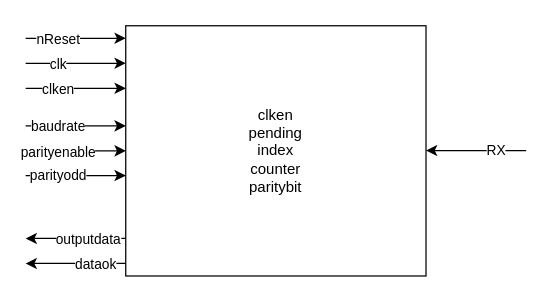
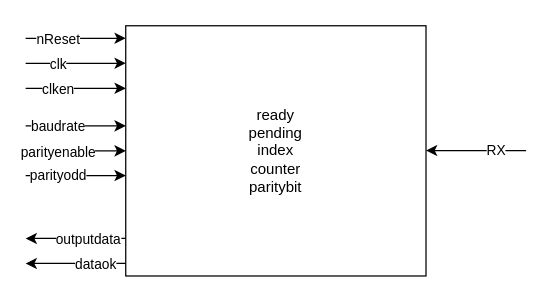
node "clken pending index counter paritybit": label "clken pending index counter paritybit" -> "ready pending index counter paritybit"
